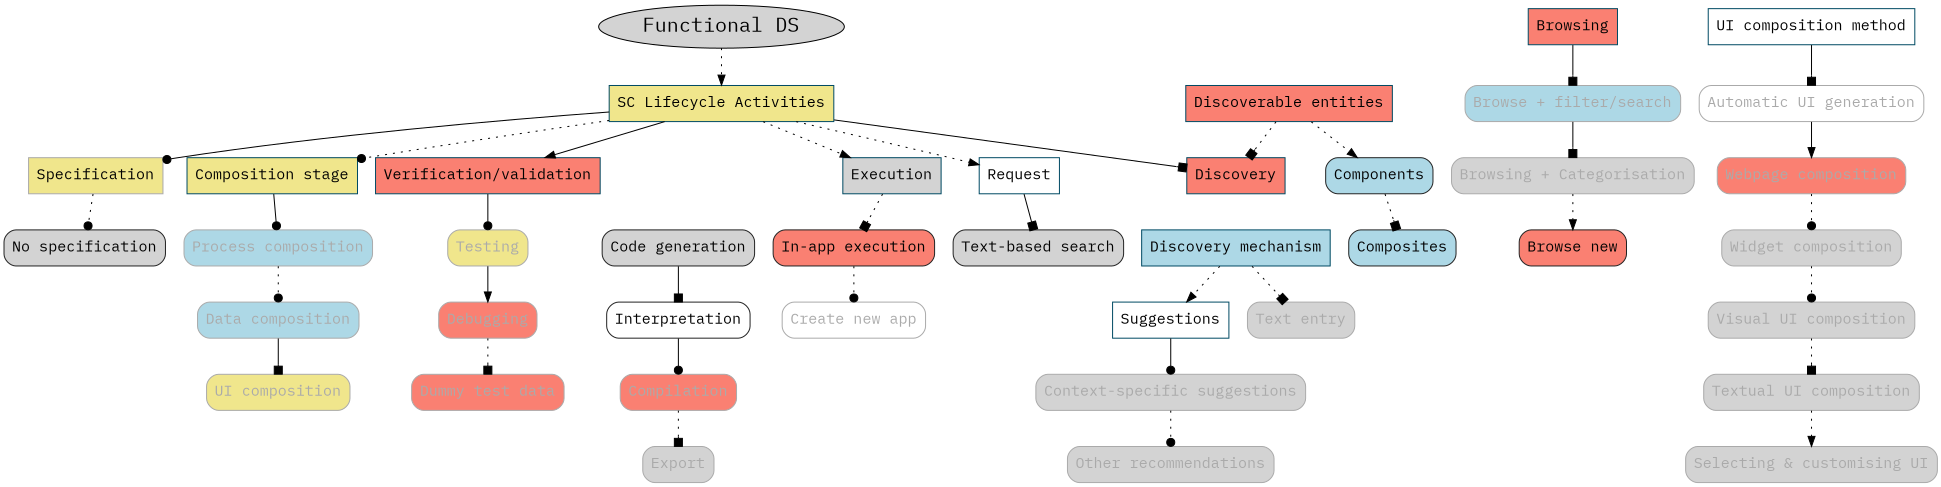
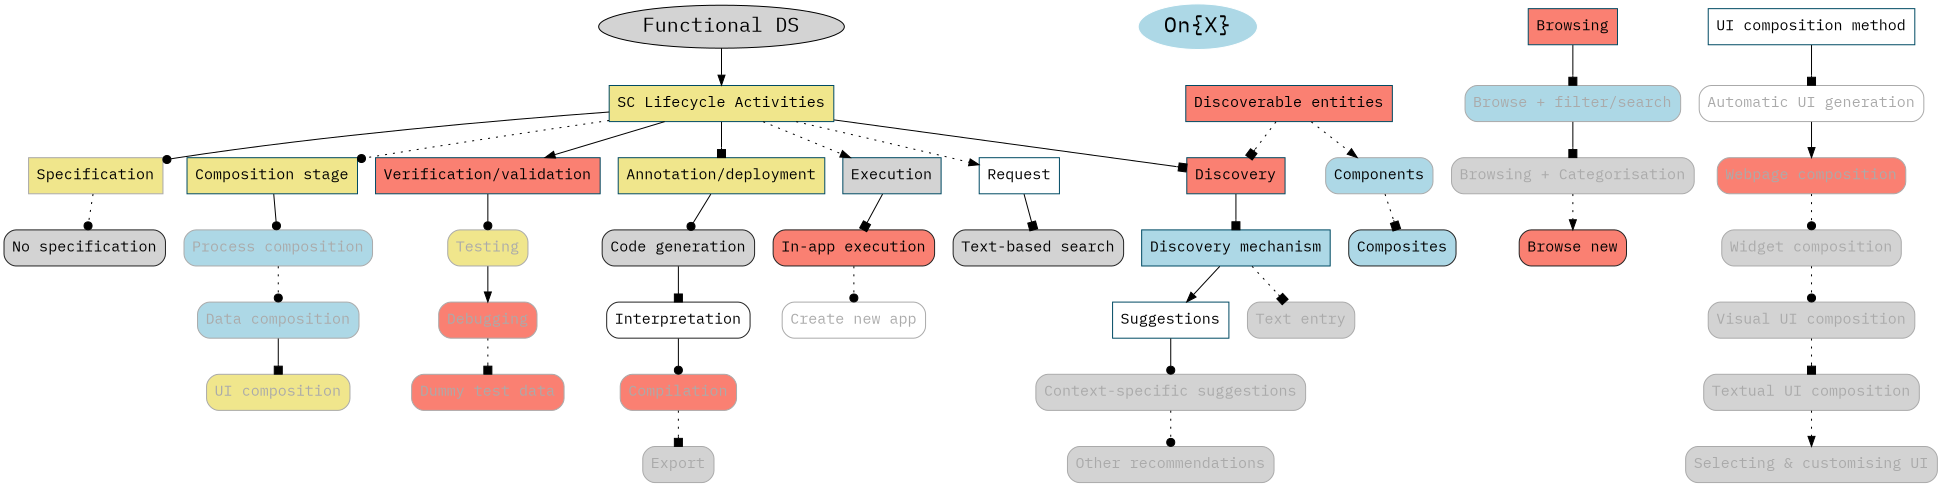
node "On{X}": added
edge "Functional DS" -> "SC Lifecycle Activities": style dotted -> solid
node "Annotation/deployment": added
node "Components": color #222222 -> #aaaaaa
edge "Execution" -> "In-app execution": style dotted -> solid
edge "Discovery" -> "Discovery mechanism": added
edge "Discovery mechanism" -> "Suggestions": style dotted -> solid
